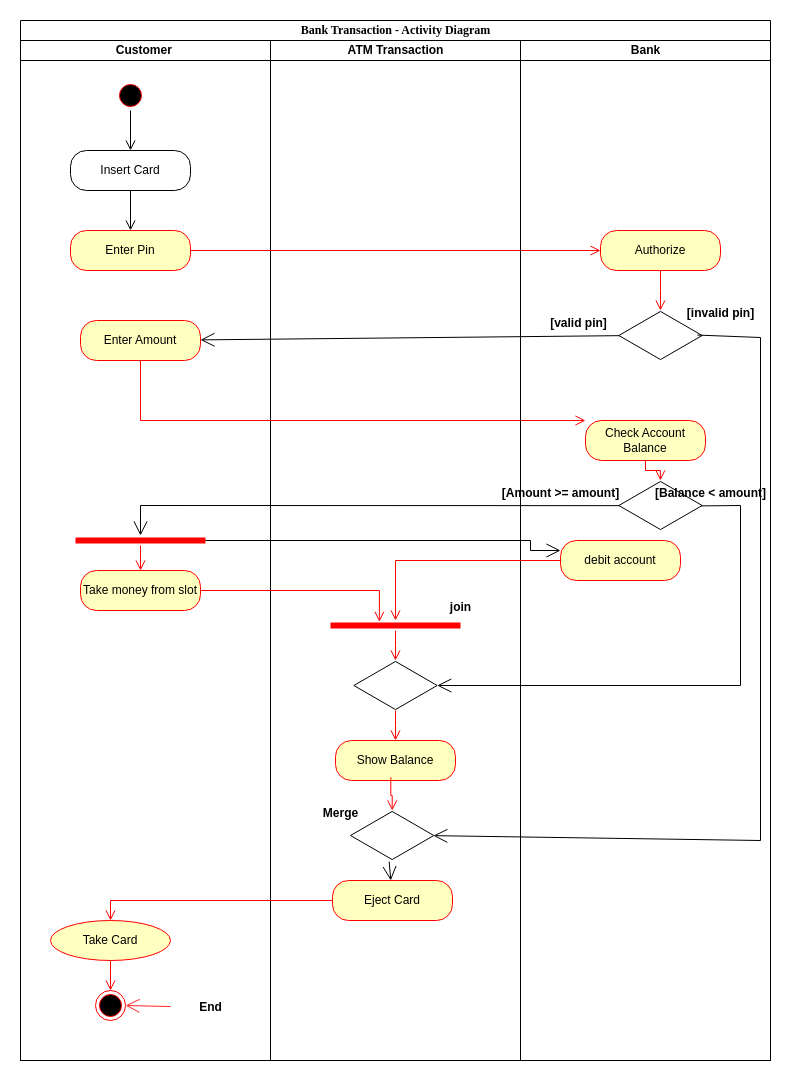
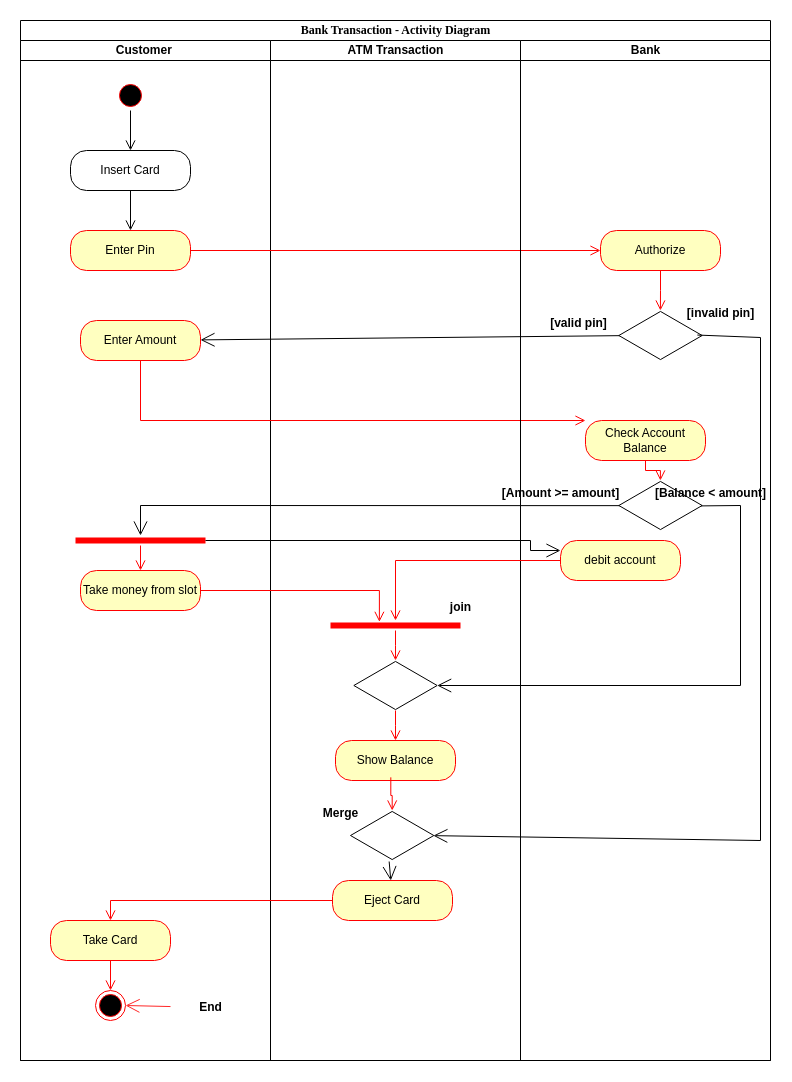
node "Take Card": shape ellipse -> rounded rectangle
